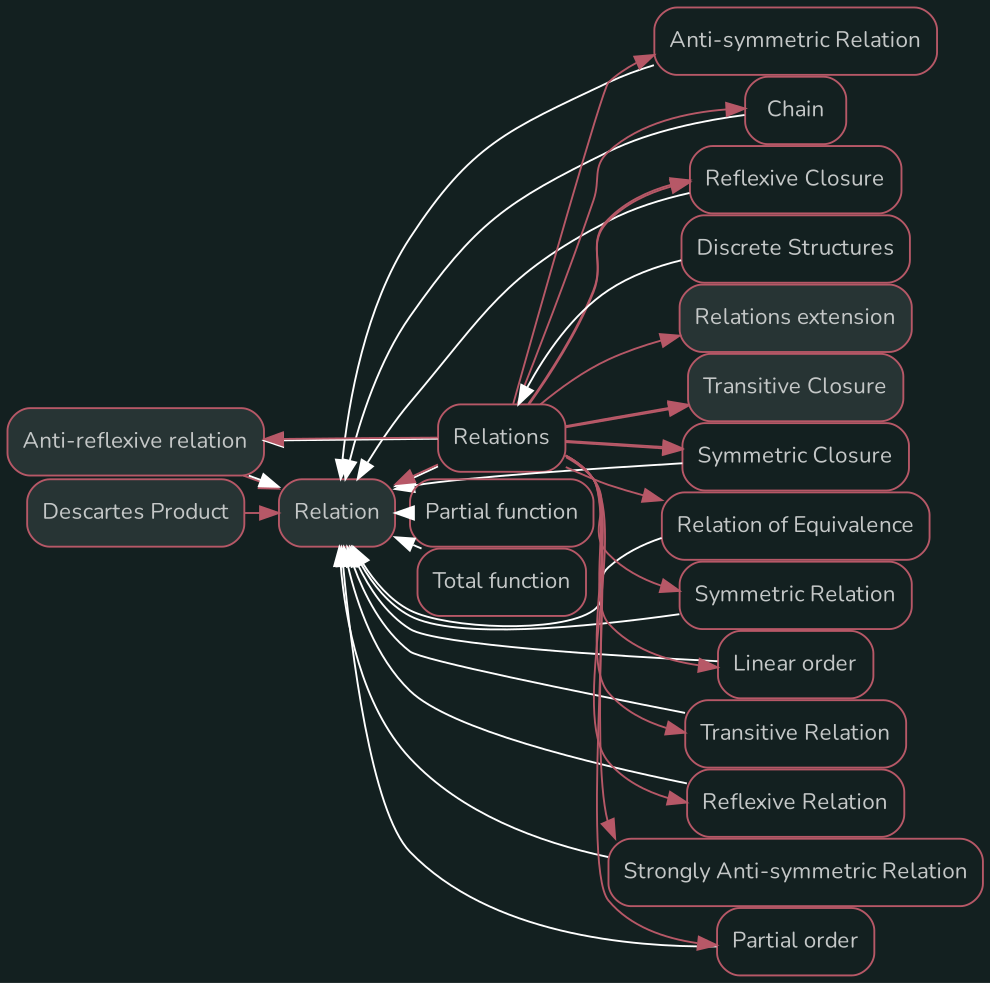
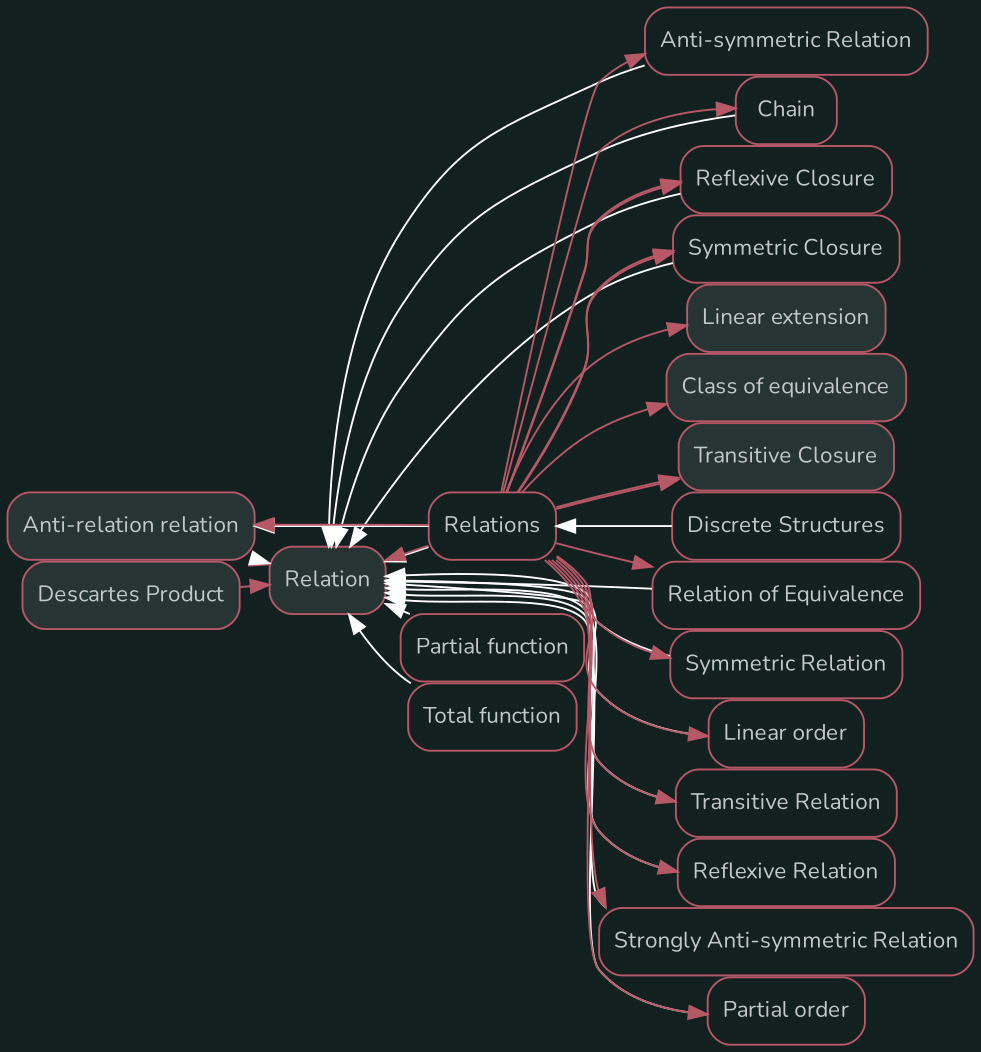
node "Relations extension": label "Relations extension" -> "Linear extension"
node "Class of equivalence": added
node "Anti-reflexive relation": label "Anti-reflexive relation" -> "Anti-relation relation"
